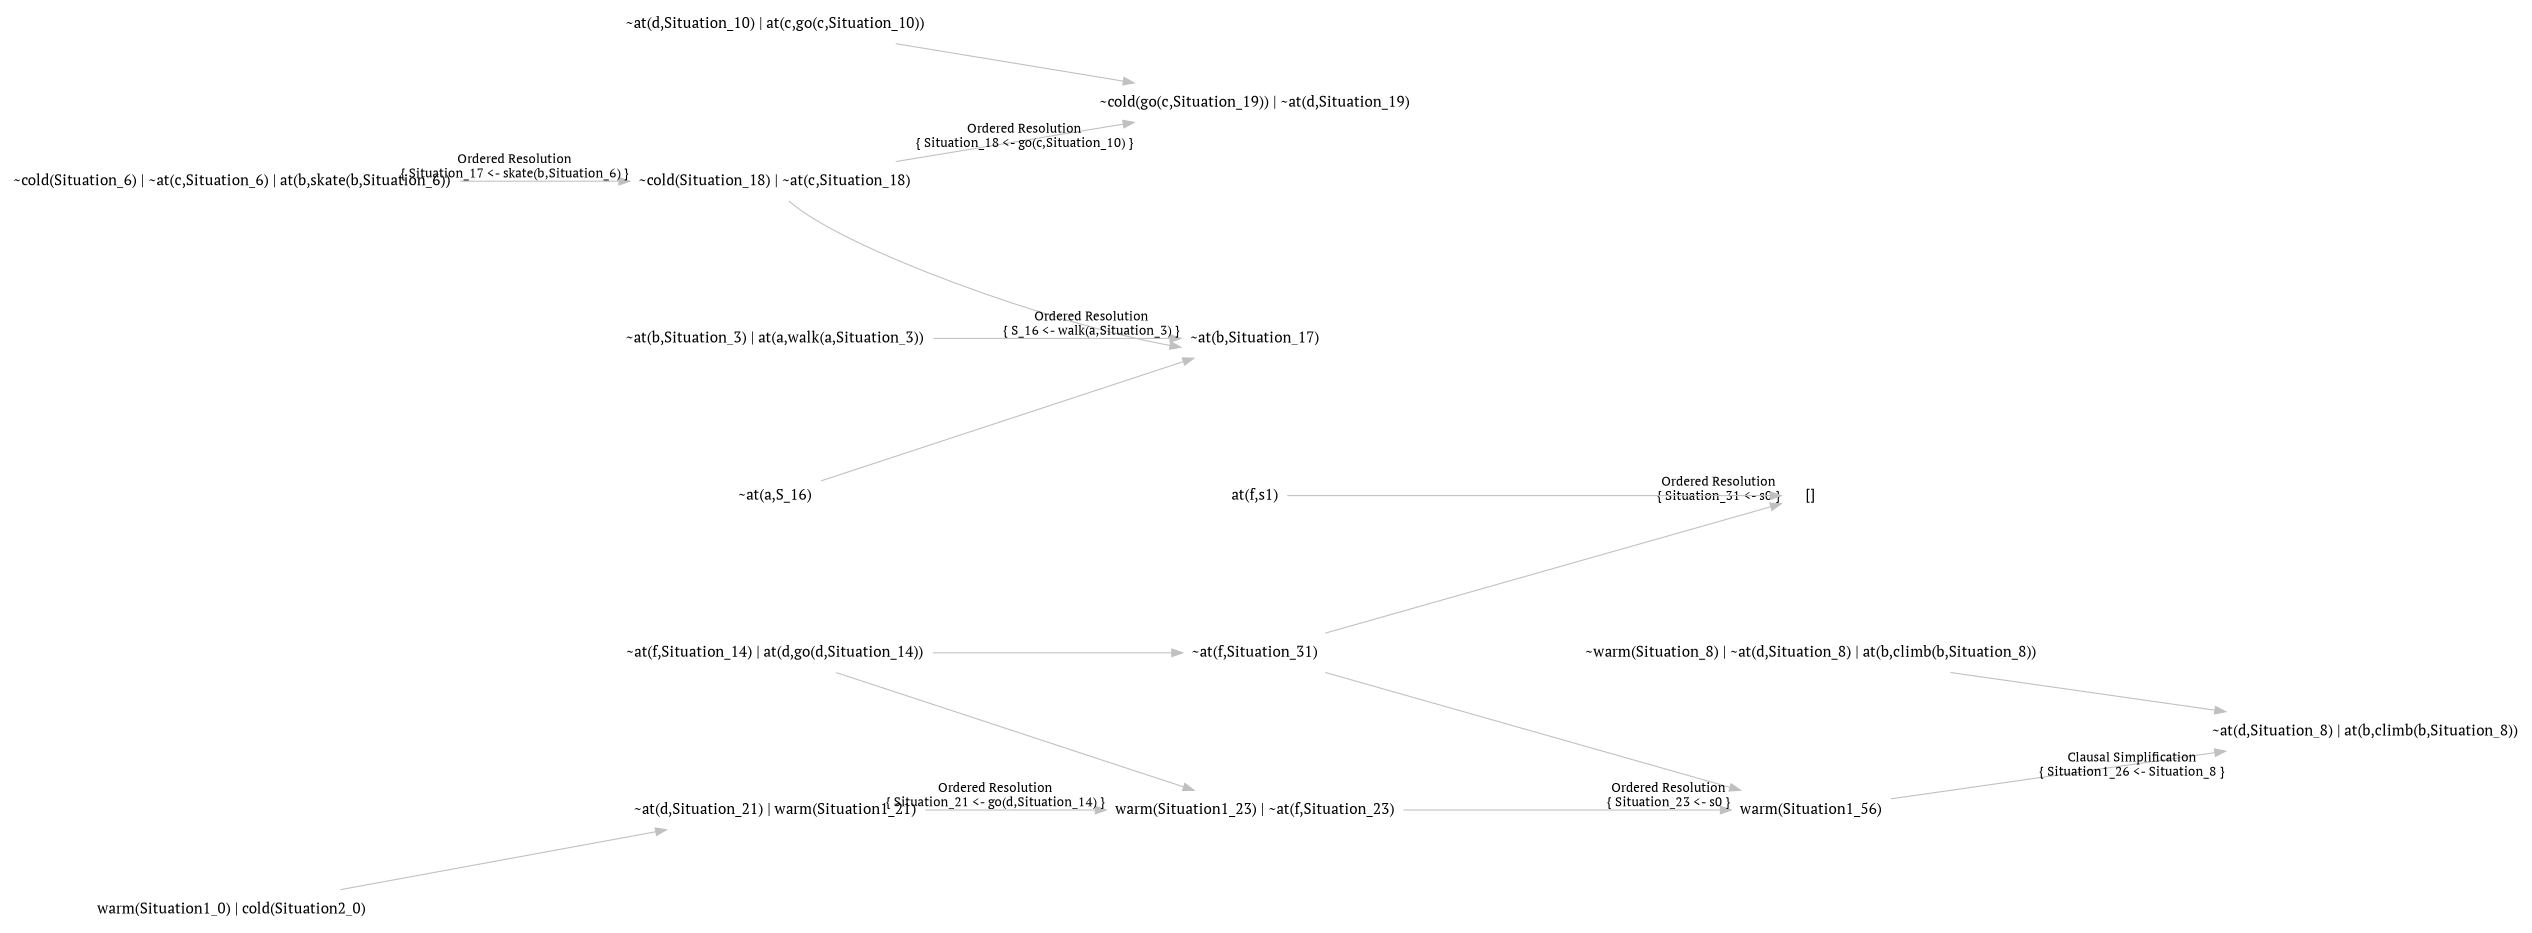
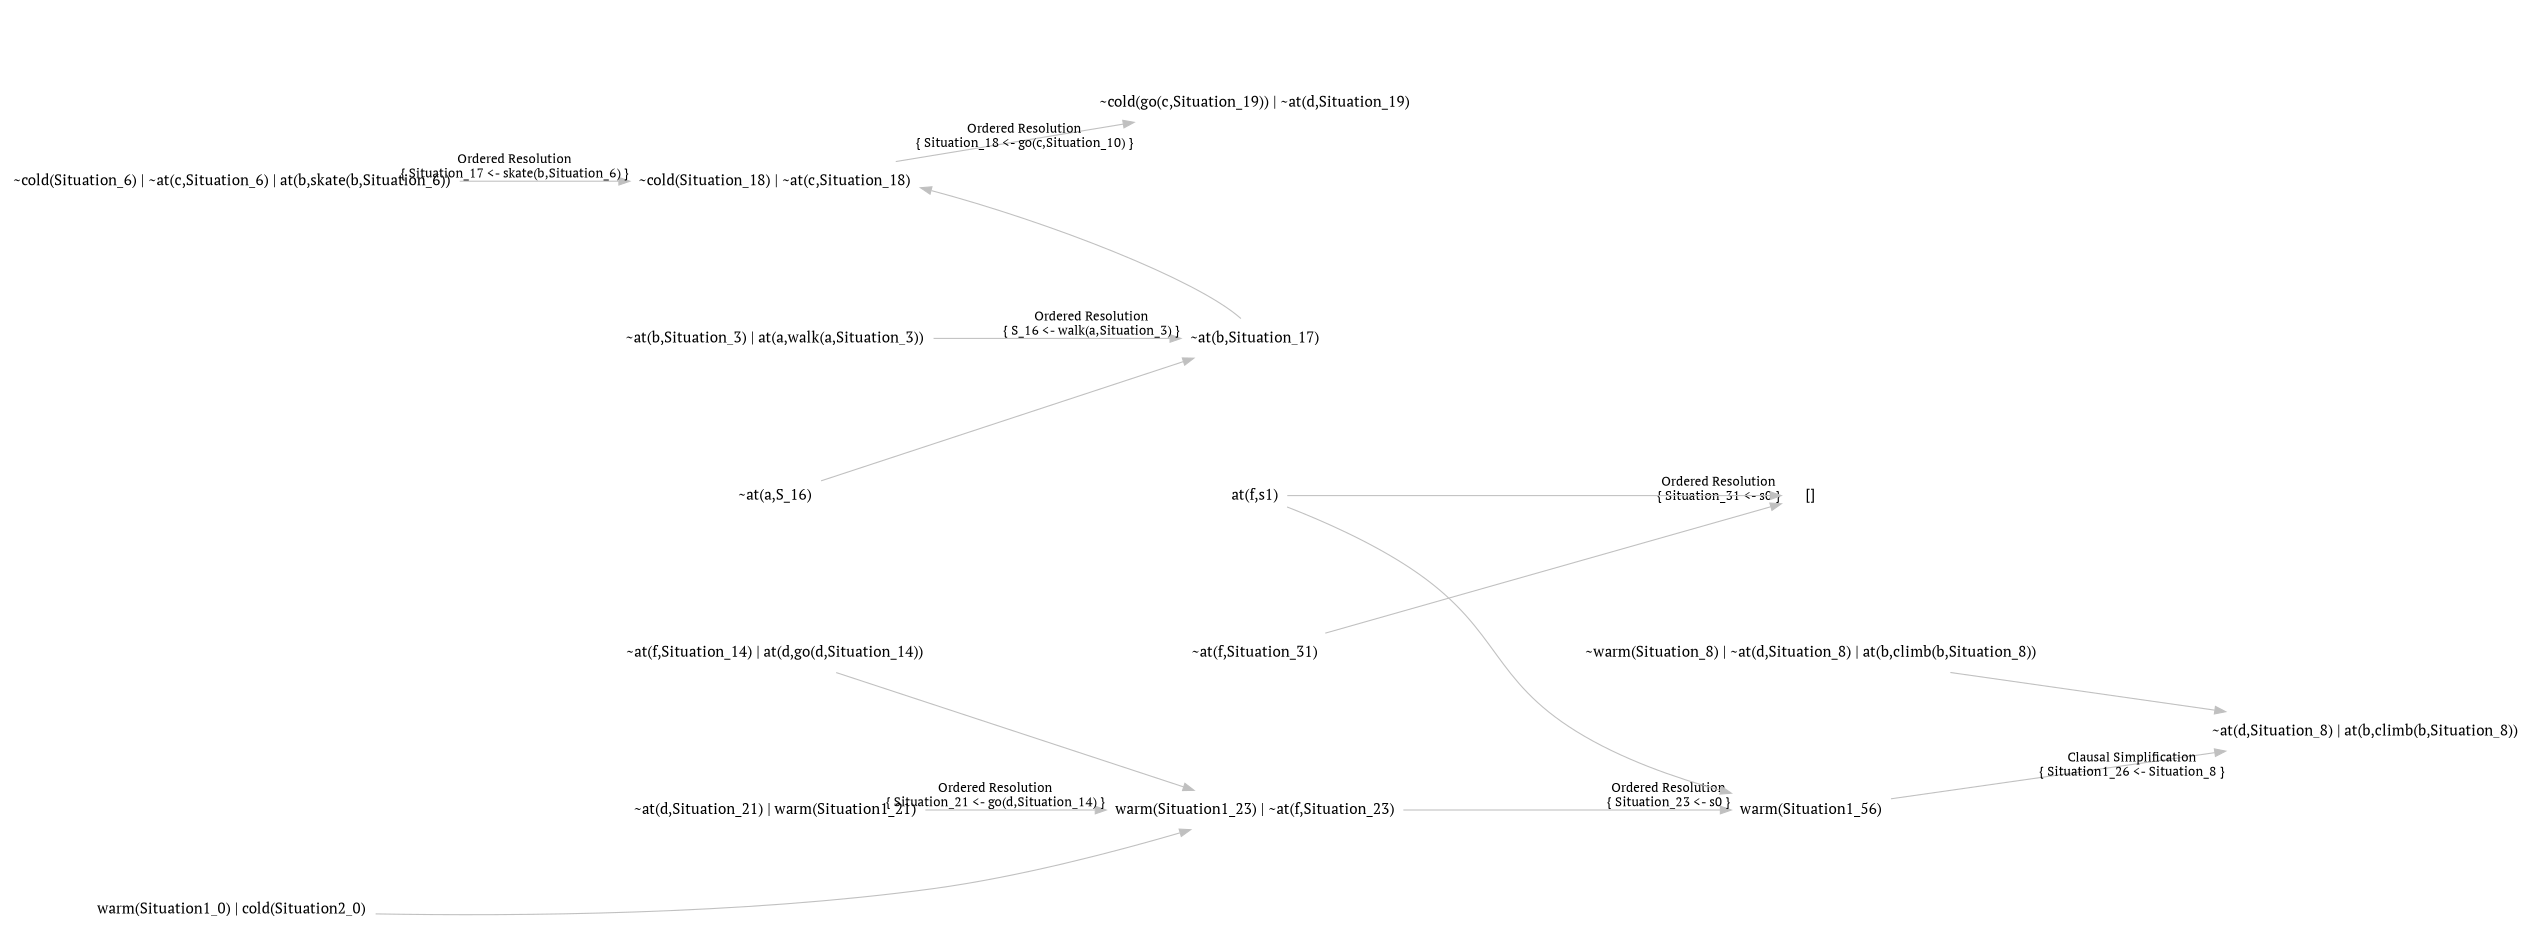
node "~at(d,Situation_10) | at(c,go(c,Situation_10))": removed
edge "~cold(Situation_18) | ~at(c,Situation_18)" -> "~at(b,Situation_17)": reversed
edge "~at(f,Situation_14) | at(d,go(d,Situation_14))" -> "~at(f,Situation_31)": removed
edge "~at(f,Situation_31)" -> "warm(Situation1_56)": now "at(f,s1)" -> "warm(Situation1_56)"
edge "warm(Situation1_0) | cold(Situation2_0)" -> "~at(d,Situation_21) | warm(Situation1_21)": now "warm(Situation1_0) | cold(Situation2_0)" -> "warm(Situation1_23) | ~at(f,Situation_23)"
